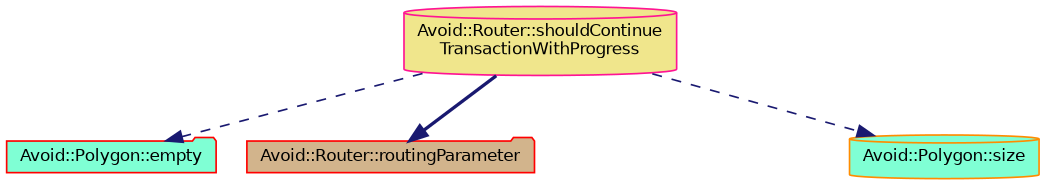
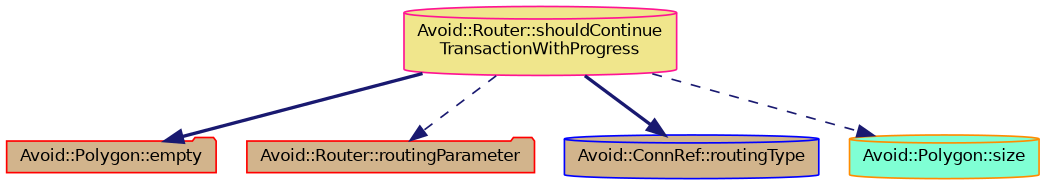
edge "Avoid::Router::shouldContinue TransactionWithProgress" -> "Avoid::Router::routingParameter": style bold -> dashed
edge "Avoid::Router::shouldContinue TransactionWithProgress" -> "Avoid::Polygon::empty": style dashed -> bold
node "Avoid::Polygon::empty": fillcolor aquamarine -> tan
node "Avoid::ConnRef::routingType": added
